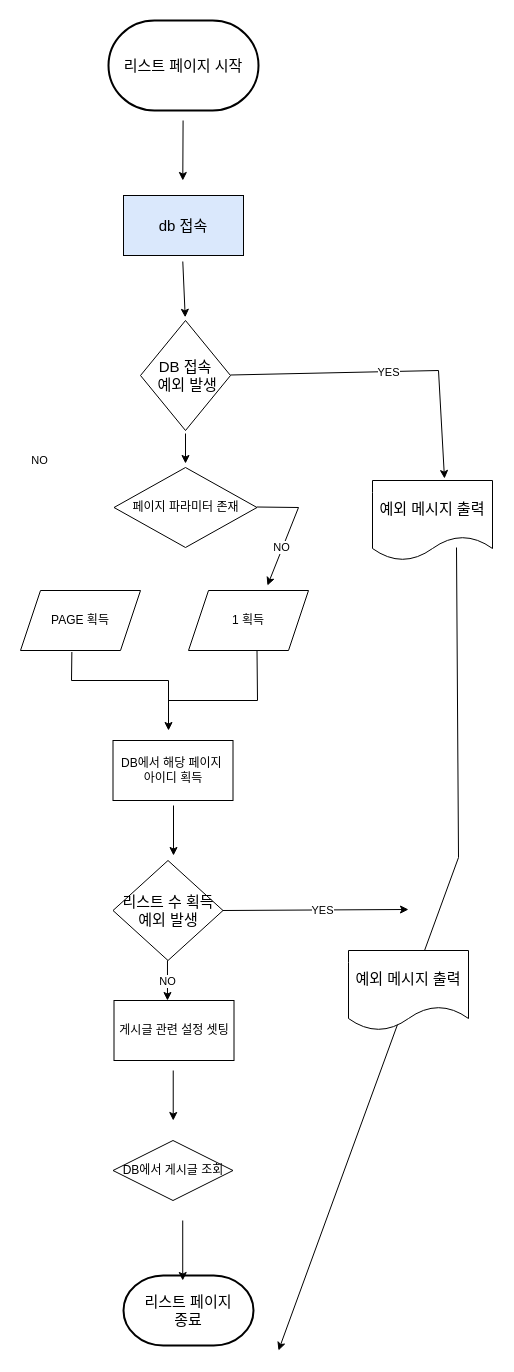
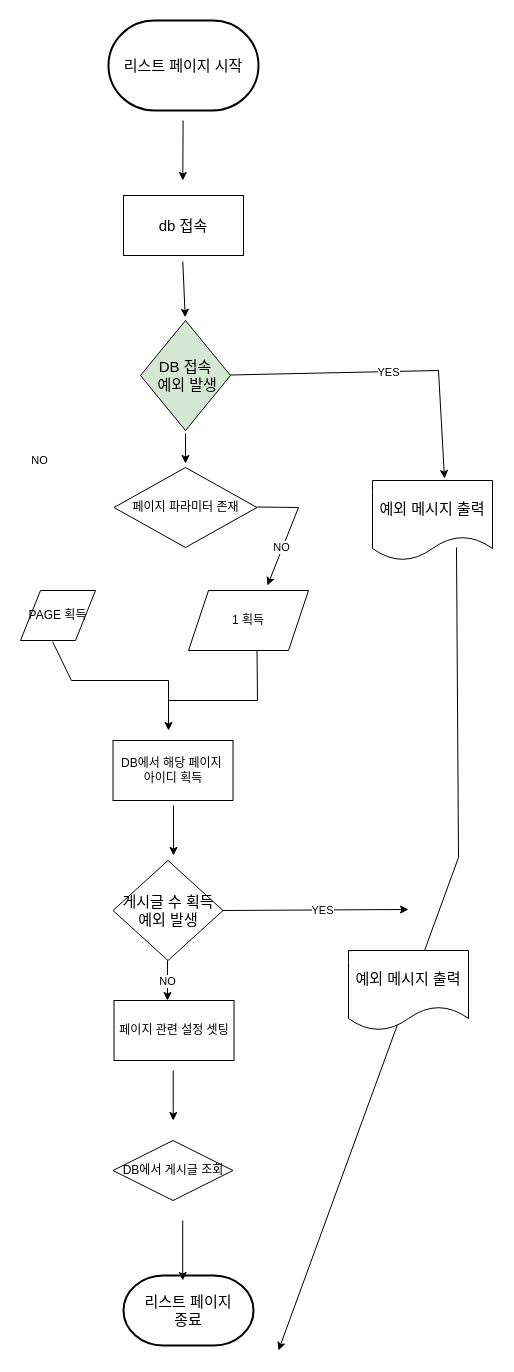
node "db 접속": fillcolor #dae8fc -> #ffffff
node "DB 접속 예외 발생": fillcolor #ffffff -> #d5e8d4
node "PAGE 획득": size 120x60 -> 75x50
node "리스트 수 획득 예외 발생": label "리스트 수 획득 예외 발생" -> "게시글 수 획득 예외 발생"
node "게시글 관련 설정 셋팅": label "게시글 관련 설정 셋팅" -> "페이지 관련 설정 셋팅"
